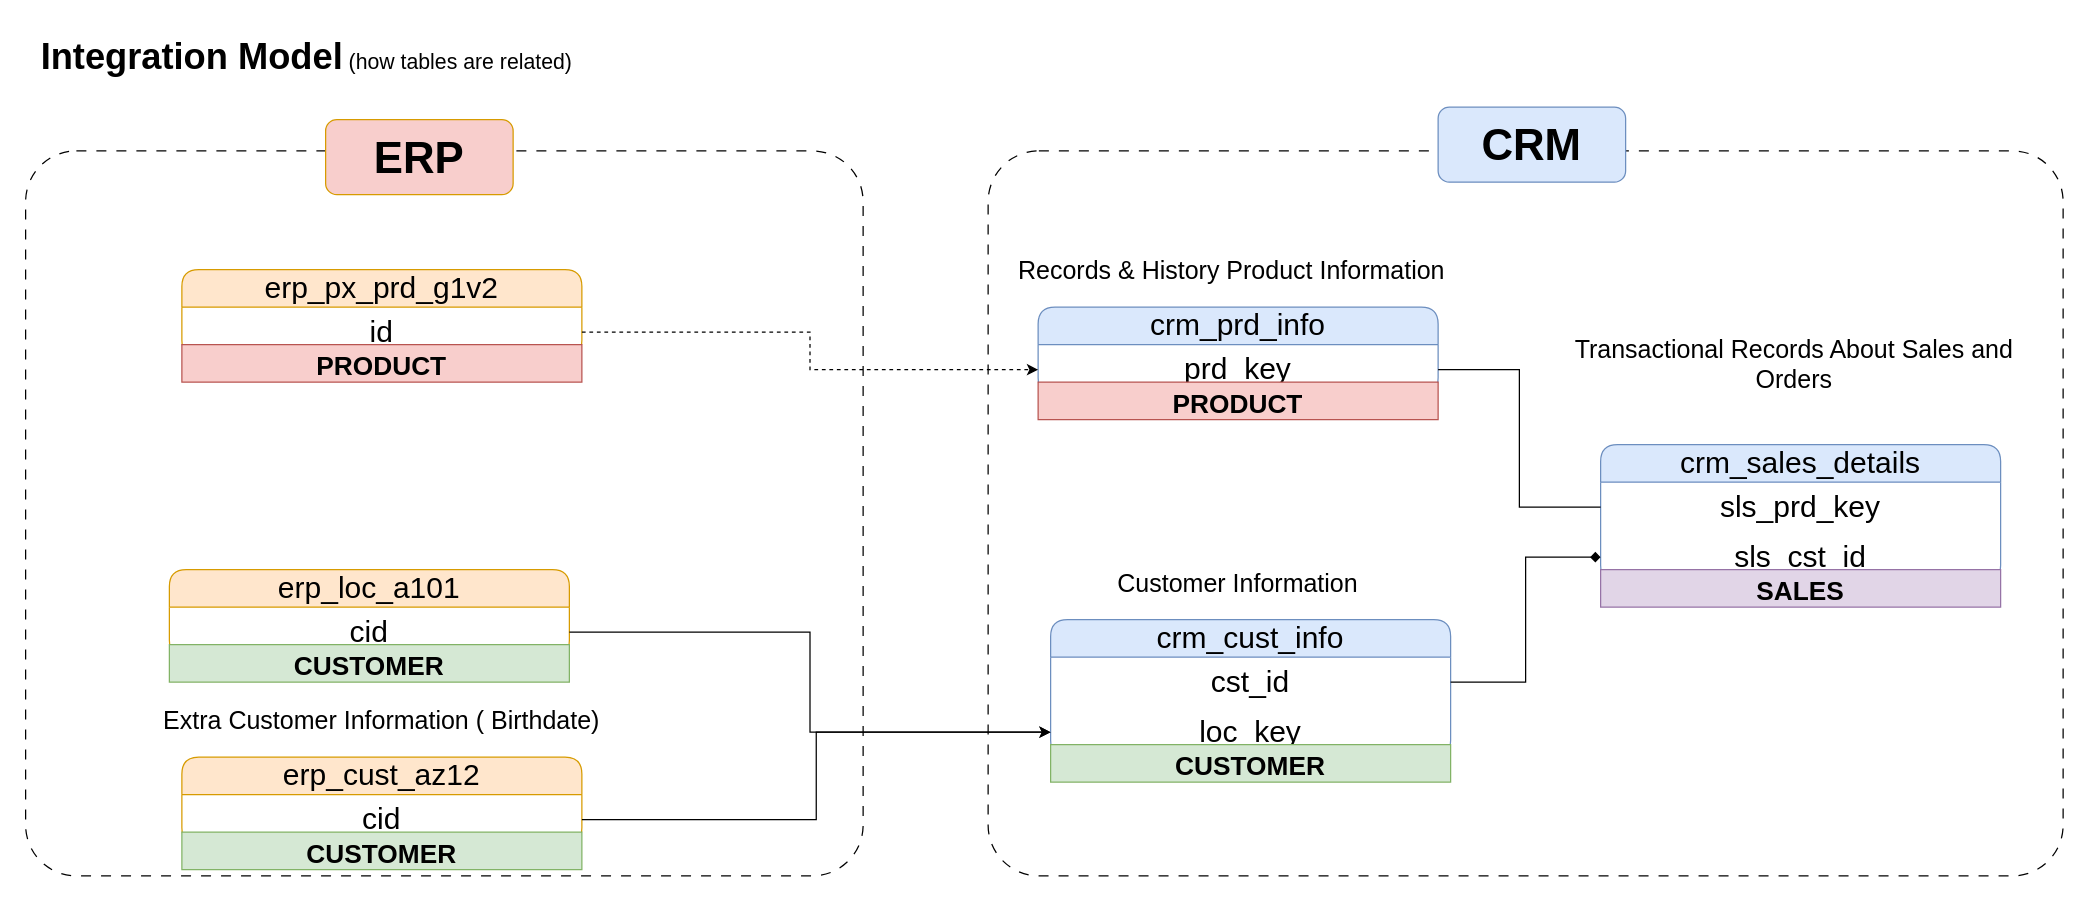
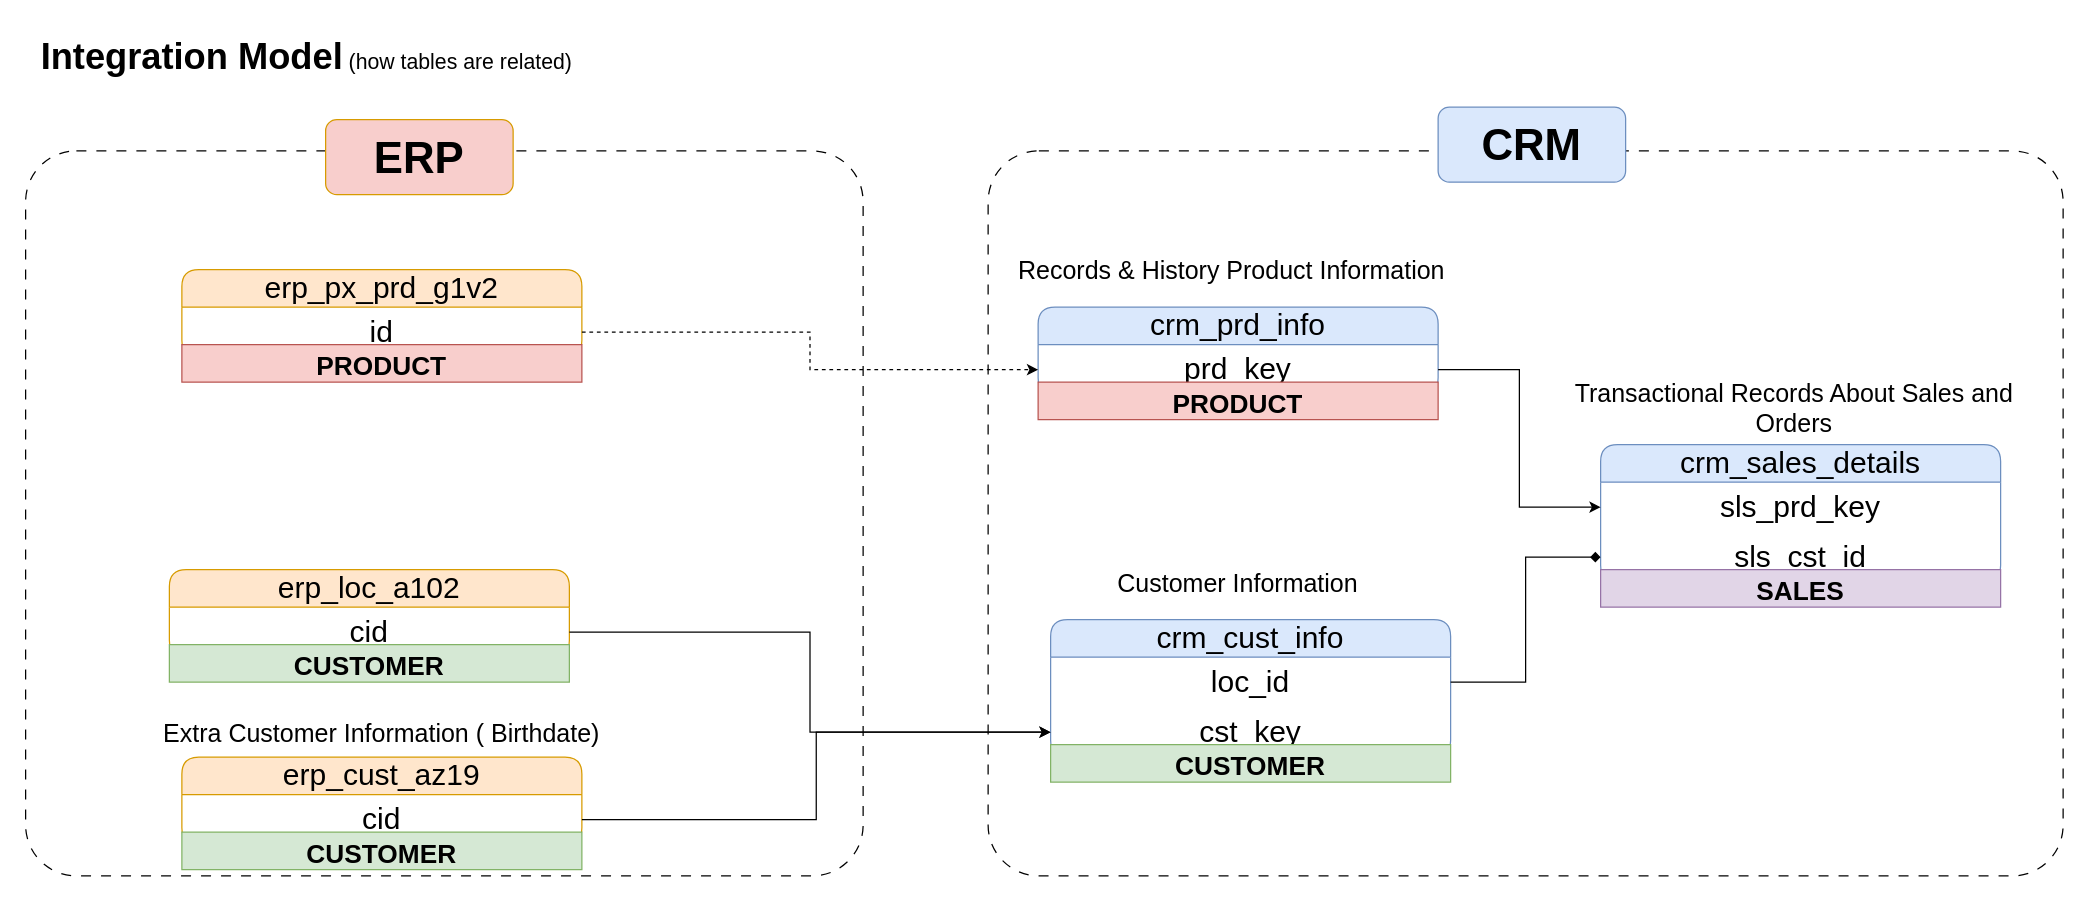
node "Transactional Records About Sales and Orders": moved (1794, 363) -> (1794, 407)
edge "prd_key" -- "sls_prd_key": arrowhead none -> classic
node "erp_loc_a101": label "erp_loc_a101" -> "erp_loc_a102"
node "cst_id": label "cst_id" -> "loc_id"
node "Extra Customer Information ( Birthdate)": moved (382, 719) -> (382, 732)
node "loc_key": label "loc_key" -> "cst_key"
node "erp_cust_az12": label "erp_cust_az12" -> "erp_cust_az19"
